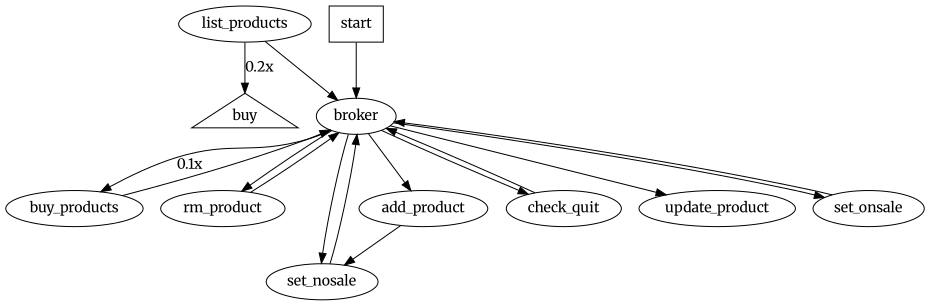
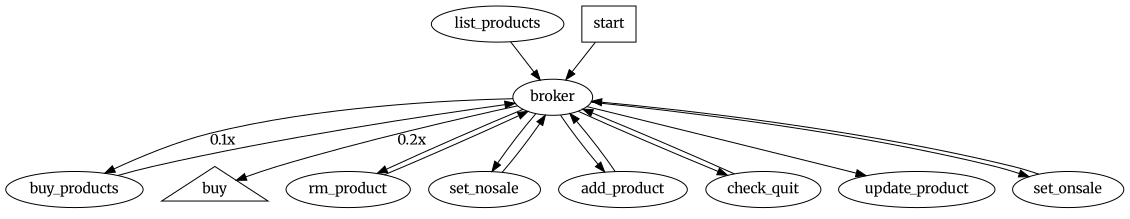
edge "list_products" -> "buy": now "broker" -> "buy"
edge "add_product" -> "set_nosale": now "add_product" -> "broker"
